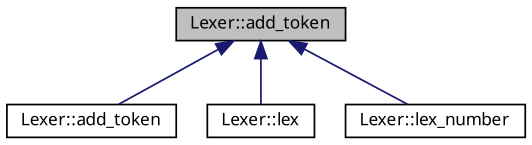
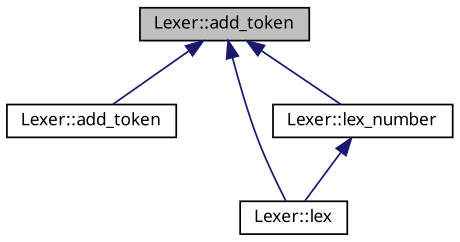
edge "Lexer::lex" -> "Lexer::lex_number": added
